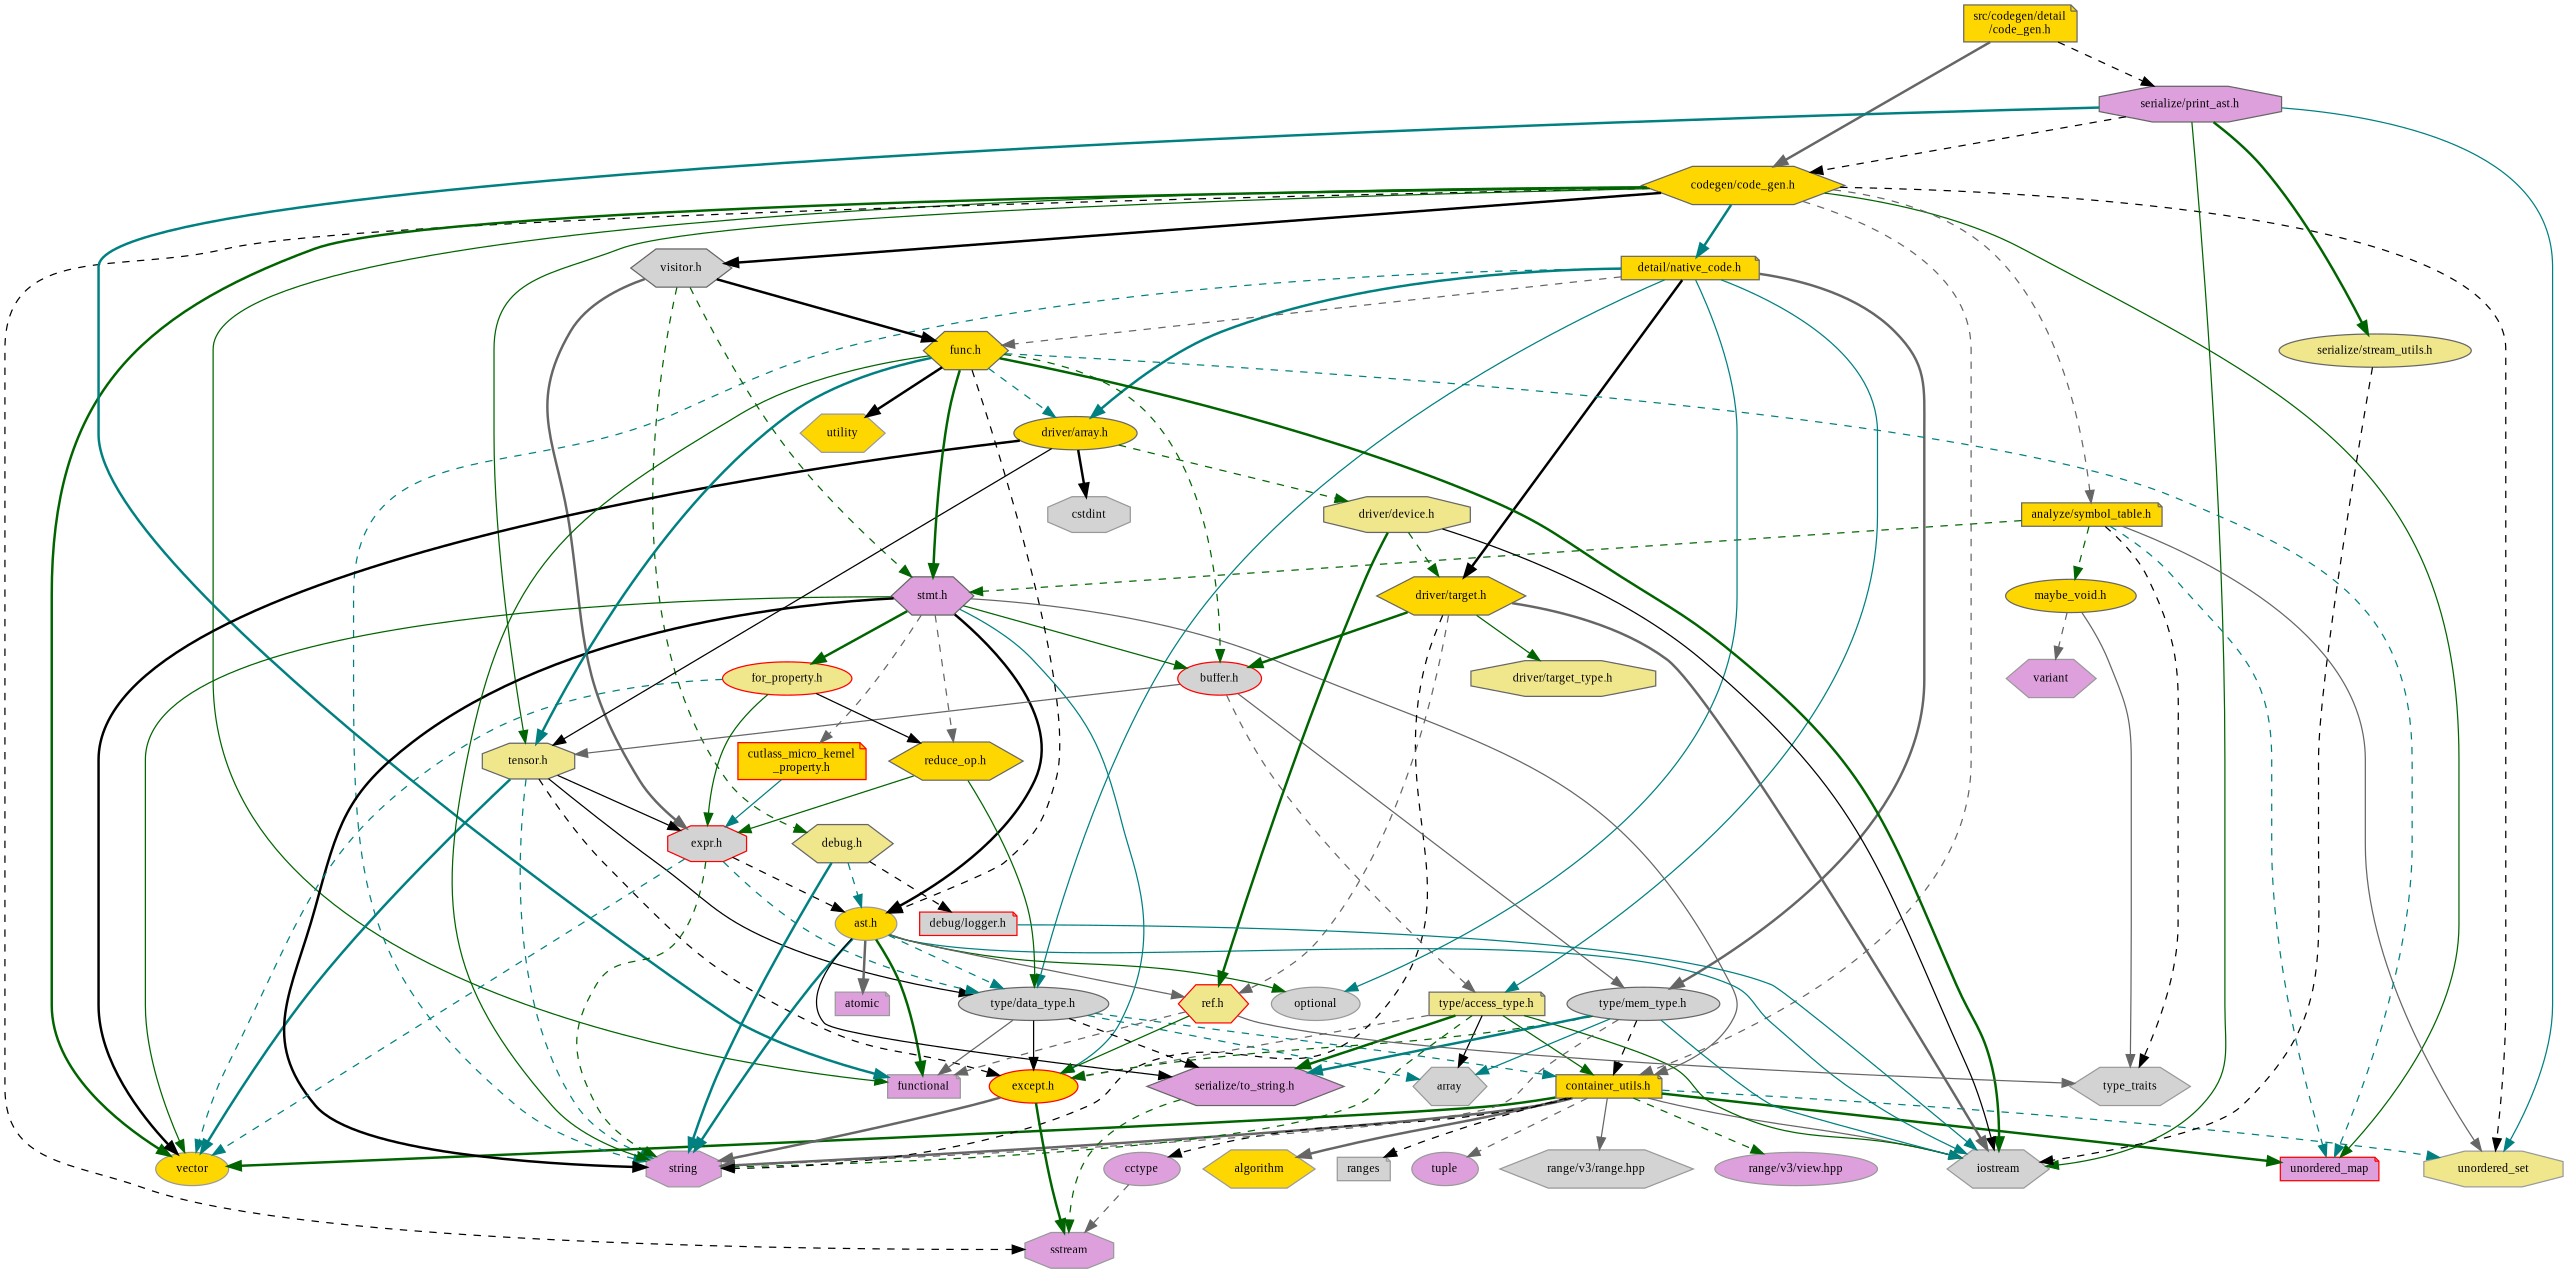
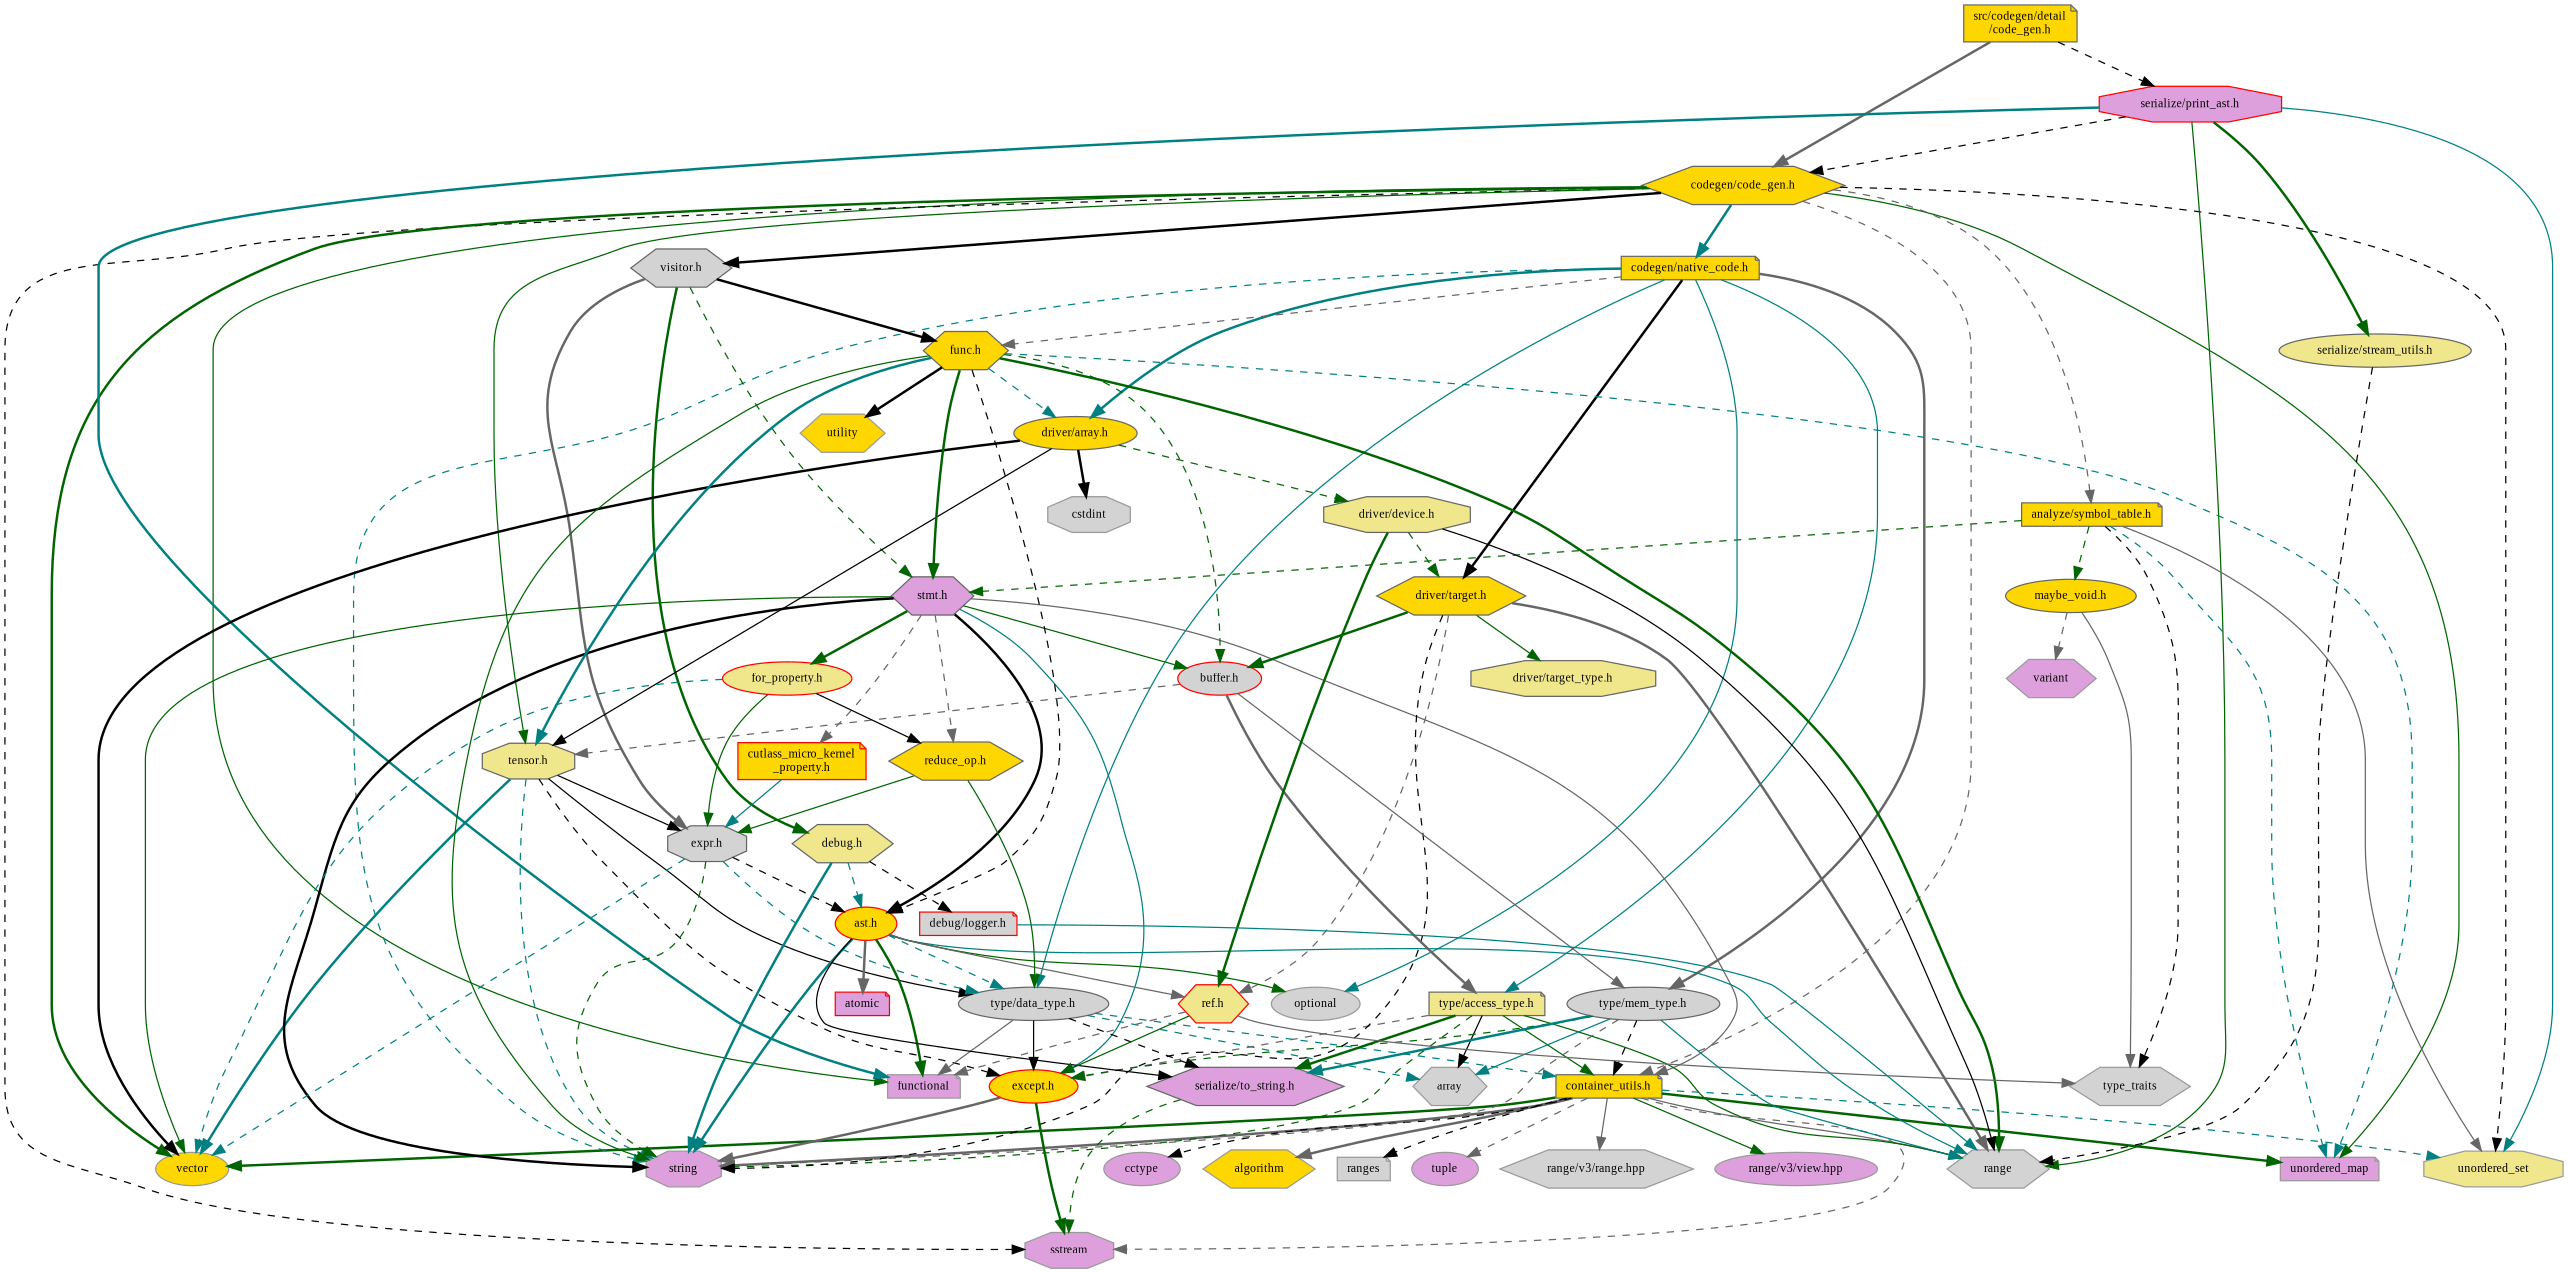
node "serialize/print_ast.h": color grey40 -> red
node "detail/native_code.h": label "detail/native_code.h" -> "codegen/native_code.h"
edge "visitor.h" -> "debug.h": style dashed -> bold
edge "buffer.h" -> "tensor.h": style solid -> dashed
node "expr.h": color red -> grey40
edge "buffer.h" -> "type/access_type.h": style dashed -> bold
node "ast.h": color grey60 -> red
node "atomic": color grey60 -> red
edge "container_utils.h" -> "range/v3/view.hpp": style dashed -> solid
node "iostream": label "iostream" -> "range"
node "unordered_map": color red -> grey60
edge "cctype" -> "sstream": now "container_utils.h" -> "sstream"
